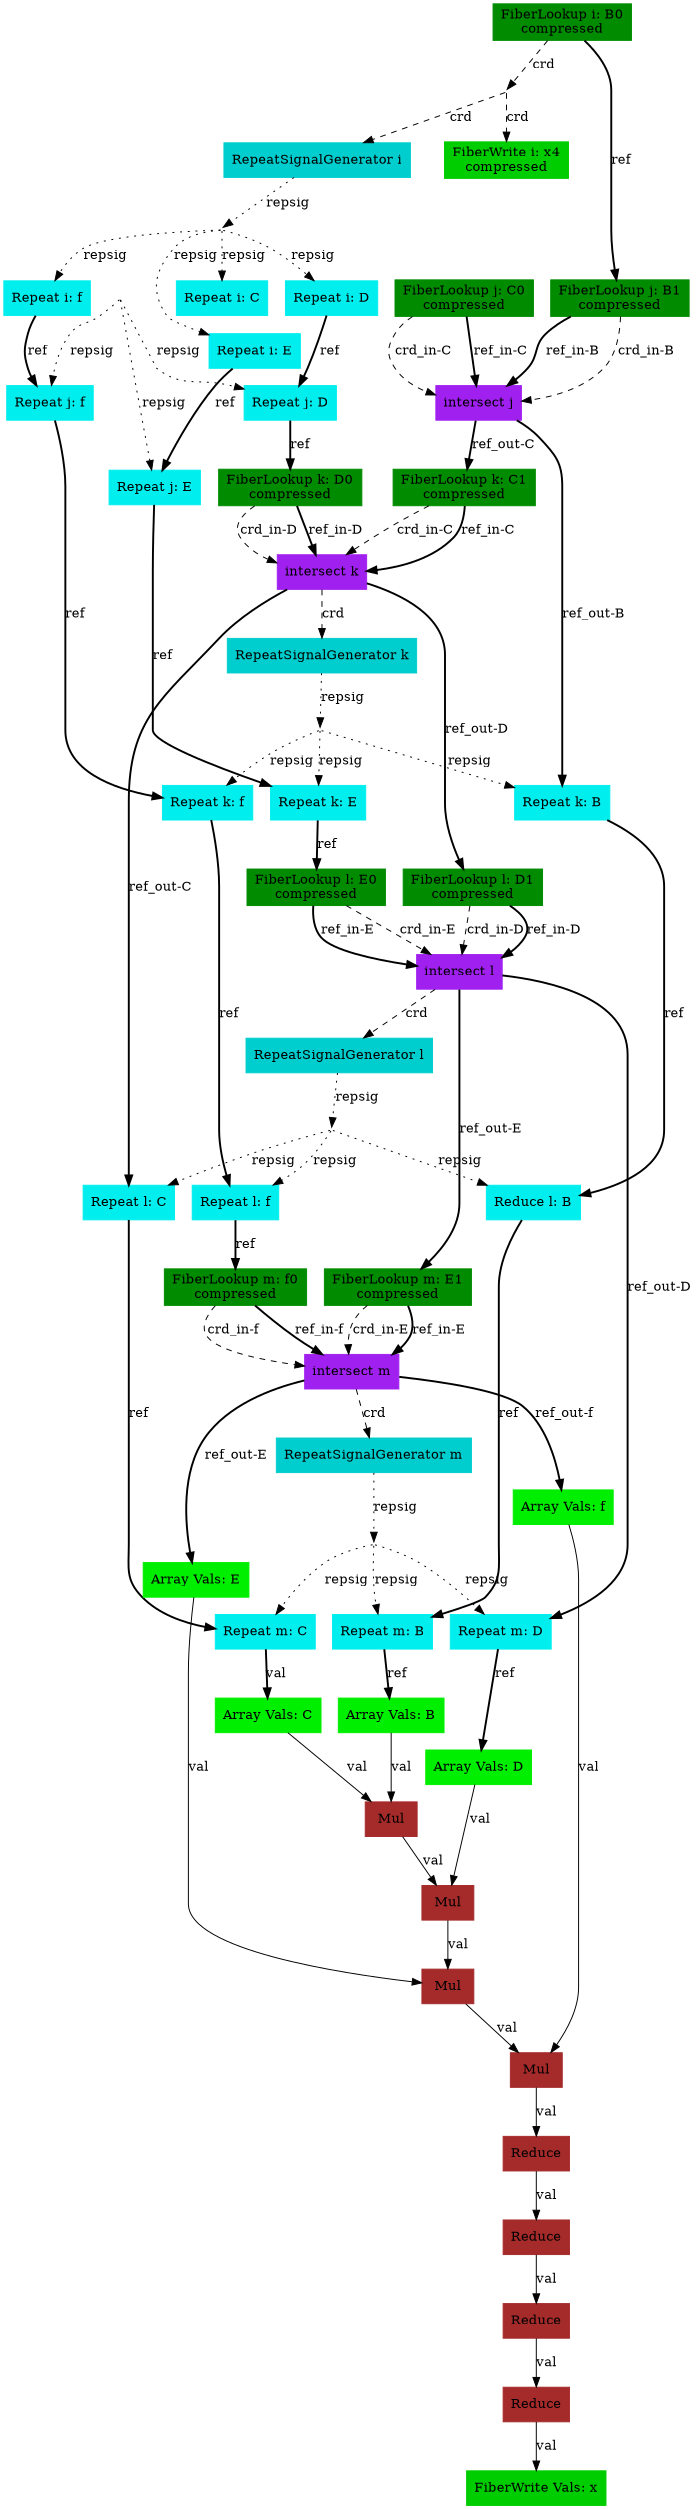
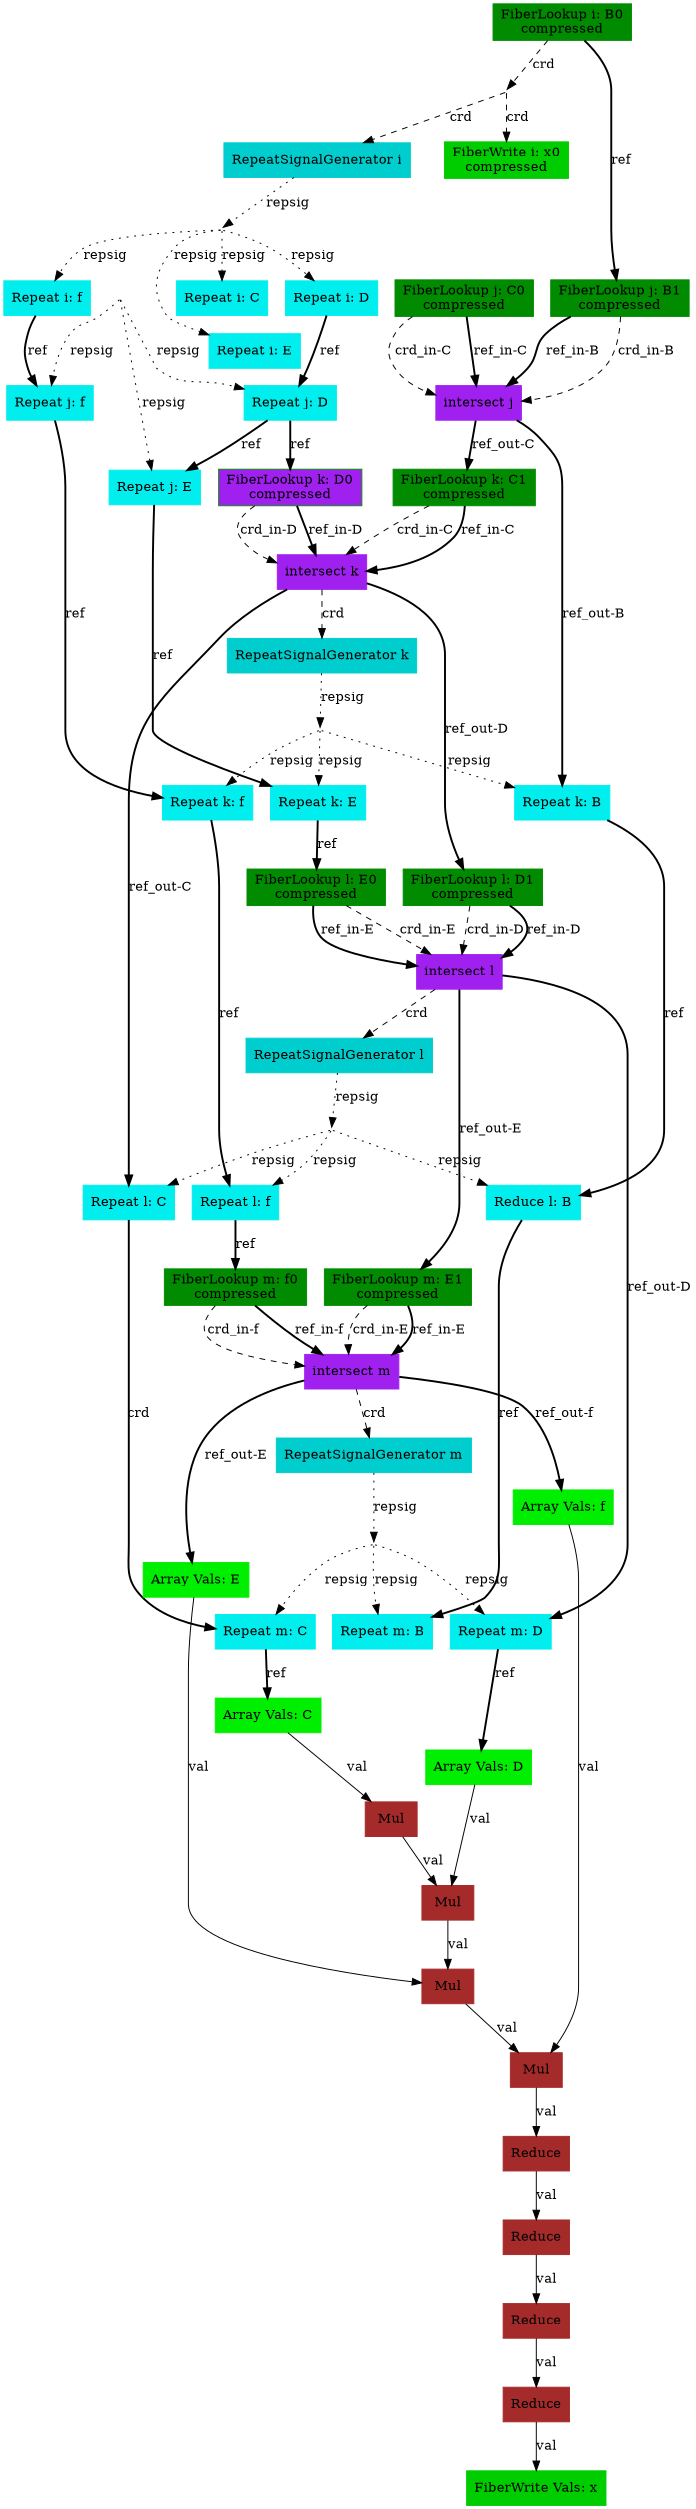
node "FiberWrite i: x4 compressed": label "FiberWrite i: x4 compressed" -> "FiberWrite i: x0 compressed"
edge "Repeat i: E" -> "Repeat j: E": now "Repeat j: D" -> "Repeat j: E"
node "FiberLookup k: D0 compressed": fillcolor green4 -> purple
edge "Repeat l: C" -> "Repeat m: C": label "ref" -> "crd"
edge "Repeat m: C" -> "Array Vals: C": label "val" -> "ref"
node "Array Vals: B": removed
